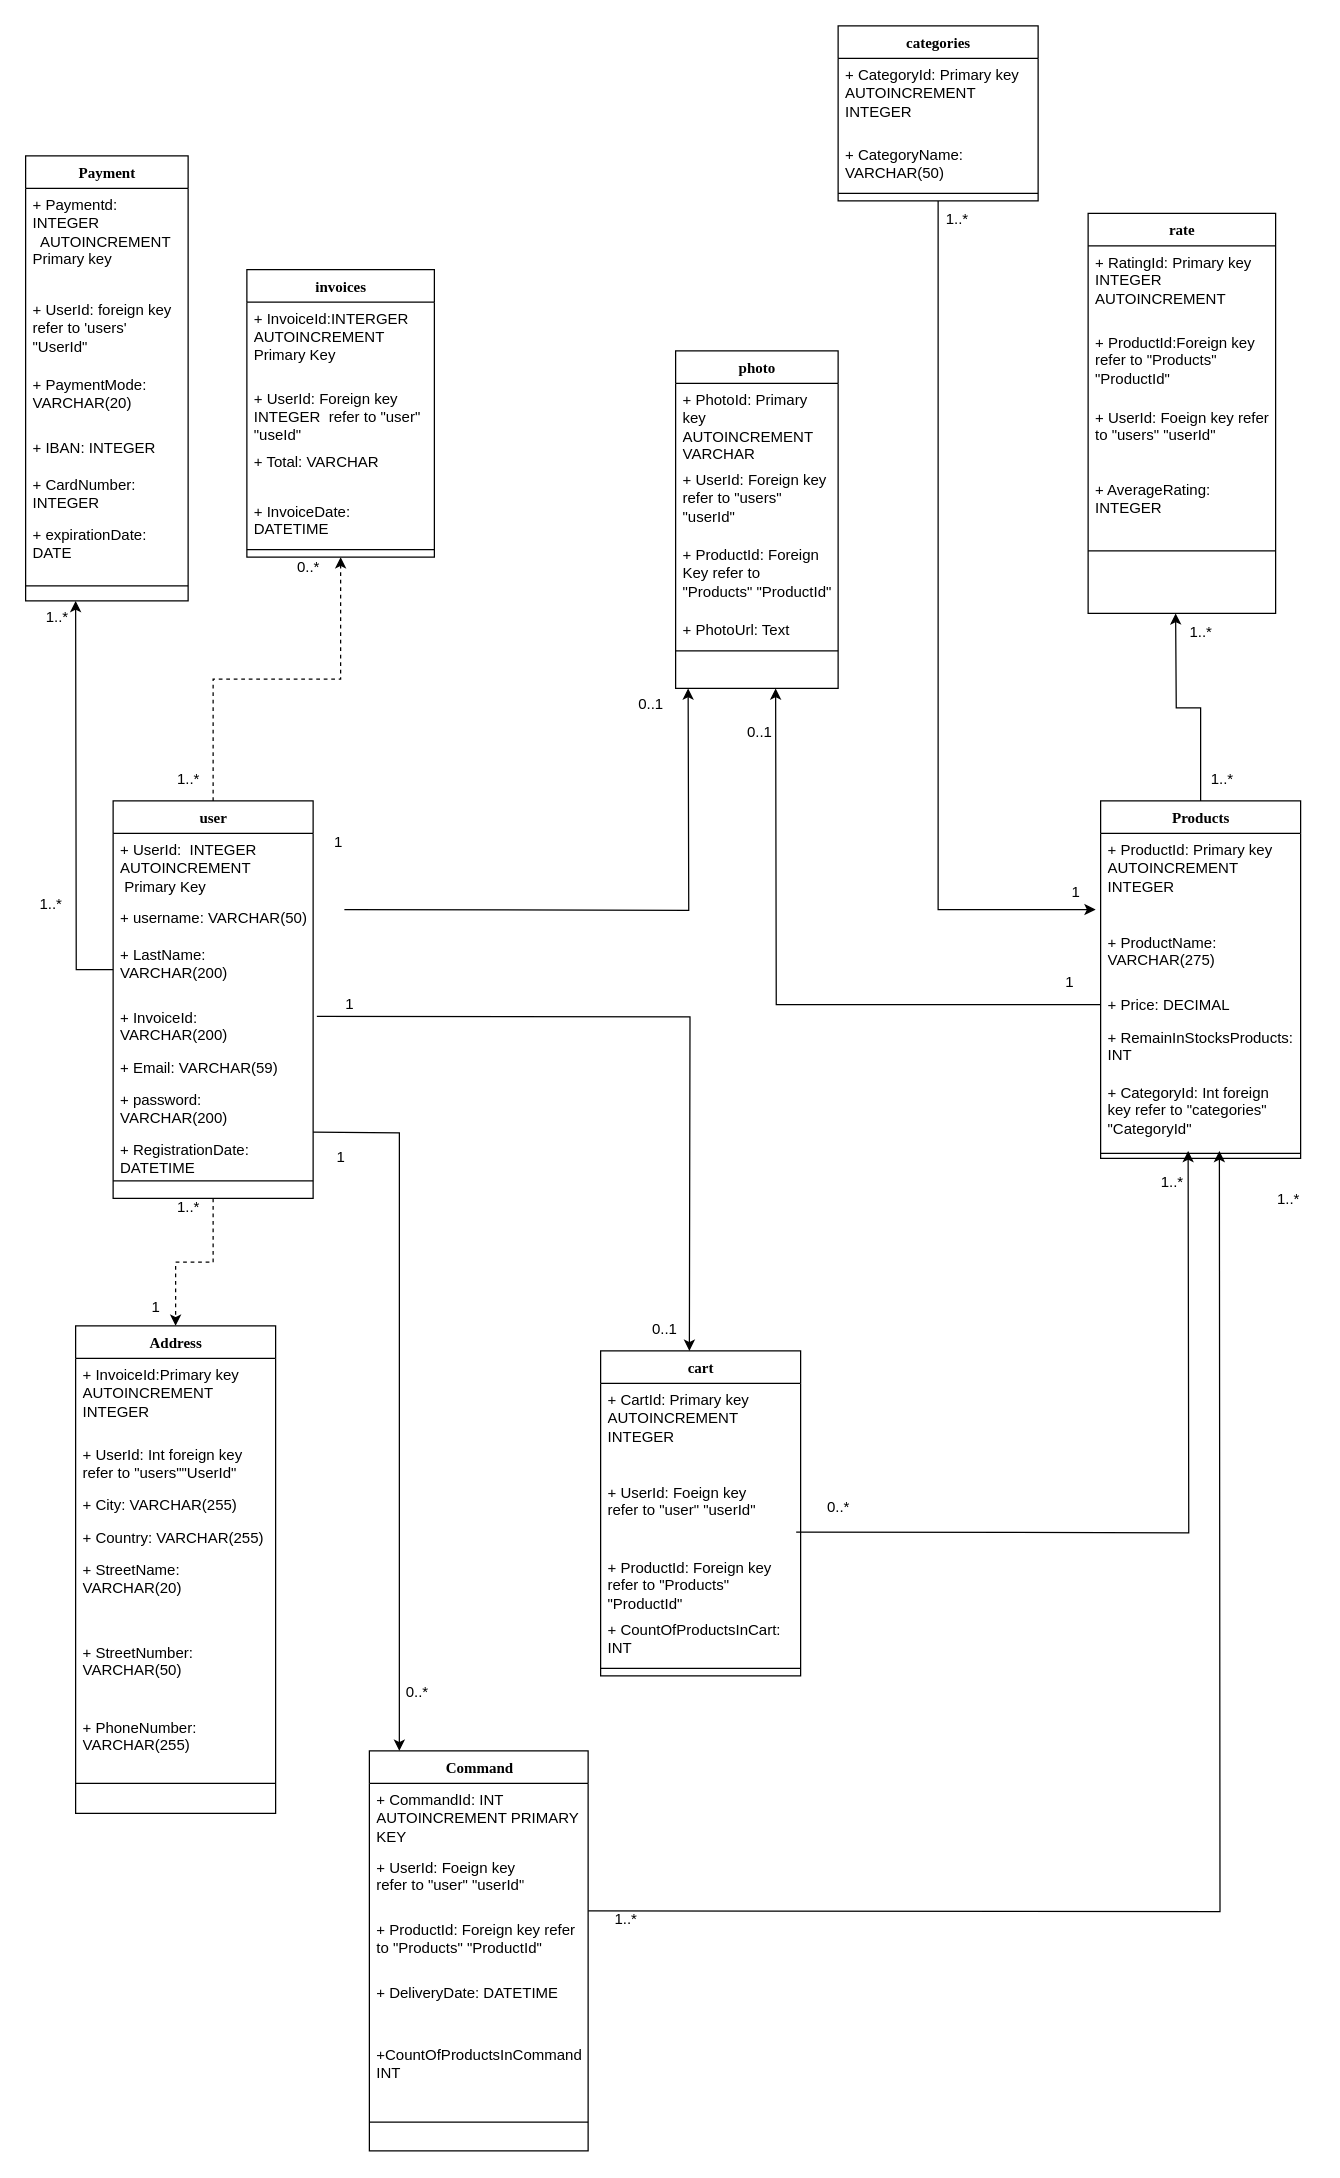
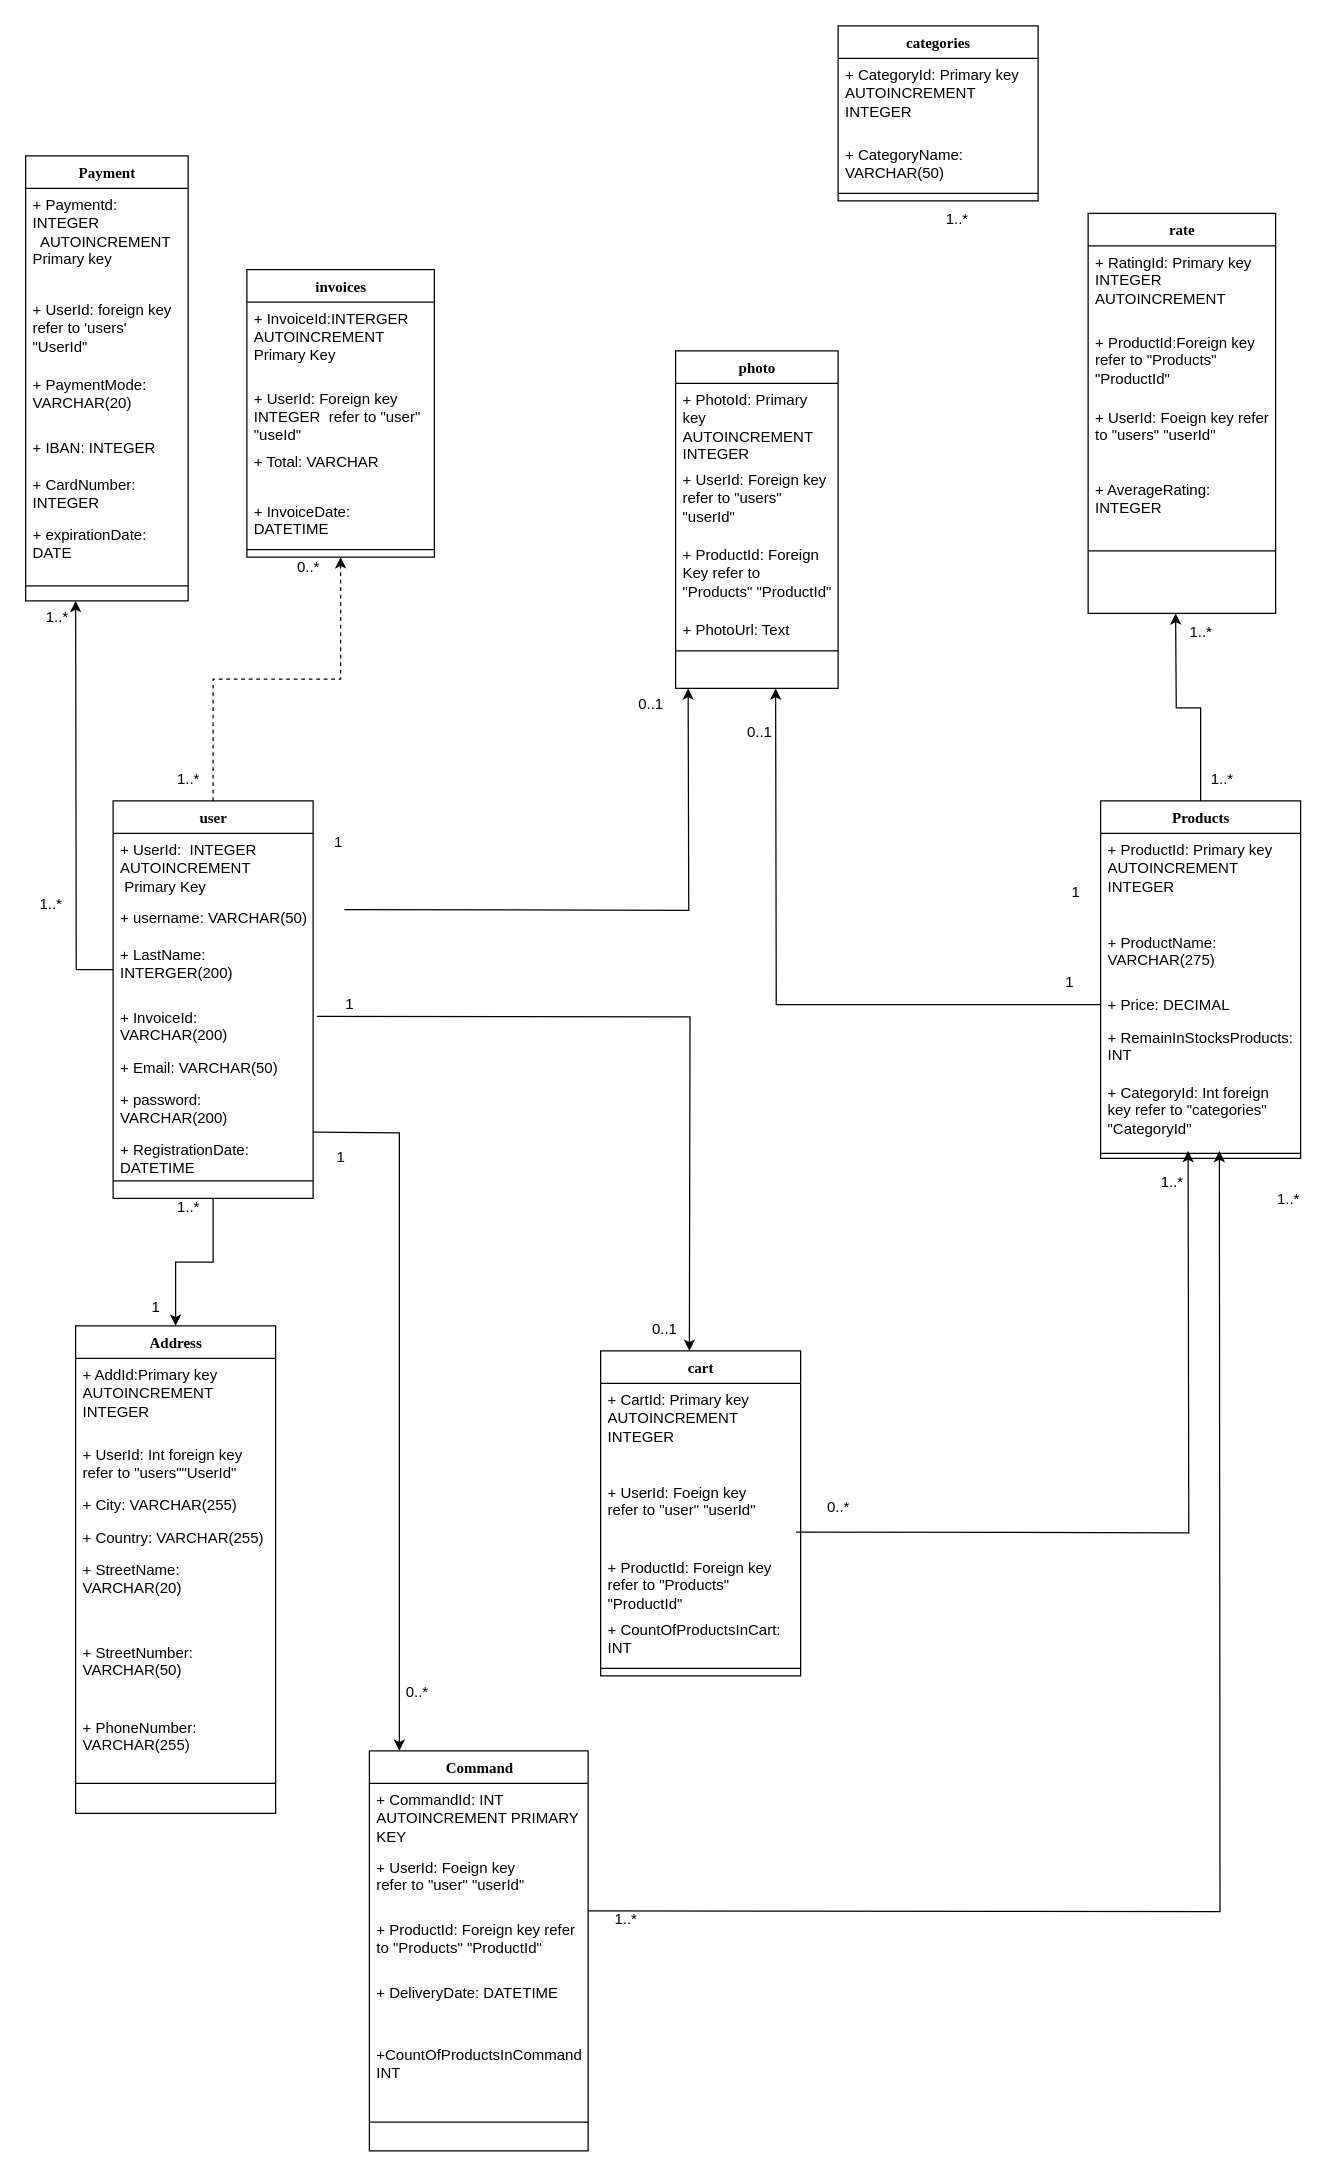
node "+ PhotoId: Primary key AUTOINCREMENT VARCHAR": label "+ PhotoId: Primary key AUTOINCREMENT VARCHAR" -> "+ PhotoId: Primary key AUTOINCREMENT INTEGER"
edge "categories" -> "+ ProductId: Primary key AUTOINCREMENT INTEGER": removed
node "+ LastName: VARCHAR(200)": label "+ LastName: VARCHAR(200)" -> "+ LastName: INTERGER(200)"
node "+ Email: VARCHAR(59)": label "+ Email: VARCHAR(59)" -> "+ Email: VARCHAR(50)"
edge "user" -> "Address": style dashed -> solid
node "+ InvoiceId:Primary key AUTOINCREMENT INTEGER": label "+ InvoiceId:Primary key AUTOINCREMENT INTEGER" -> "+ AddId:Primary key AUTOINCREMENT INTEGER"
